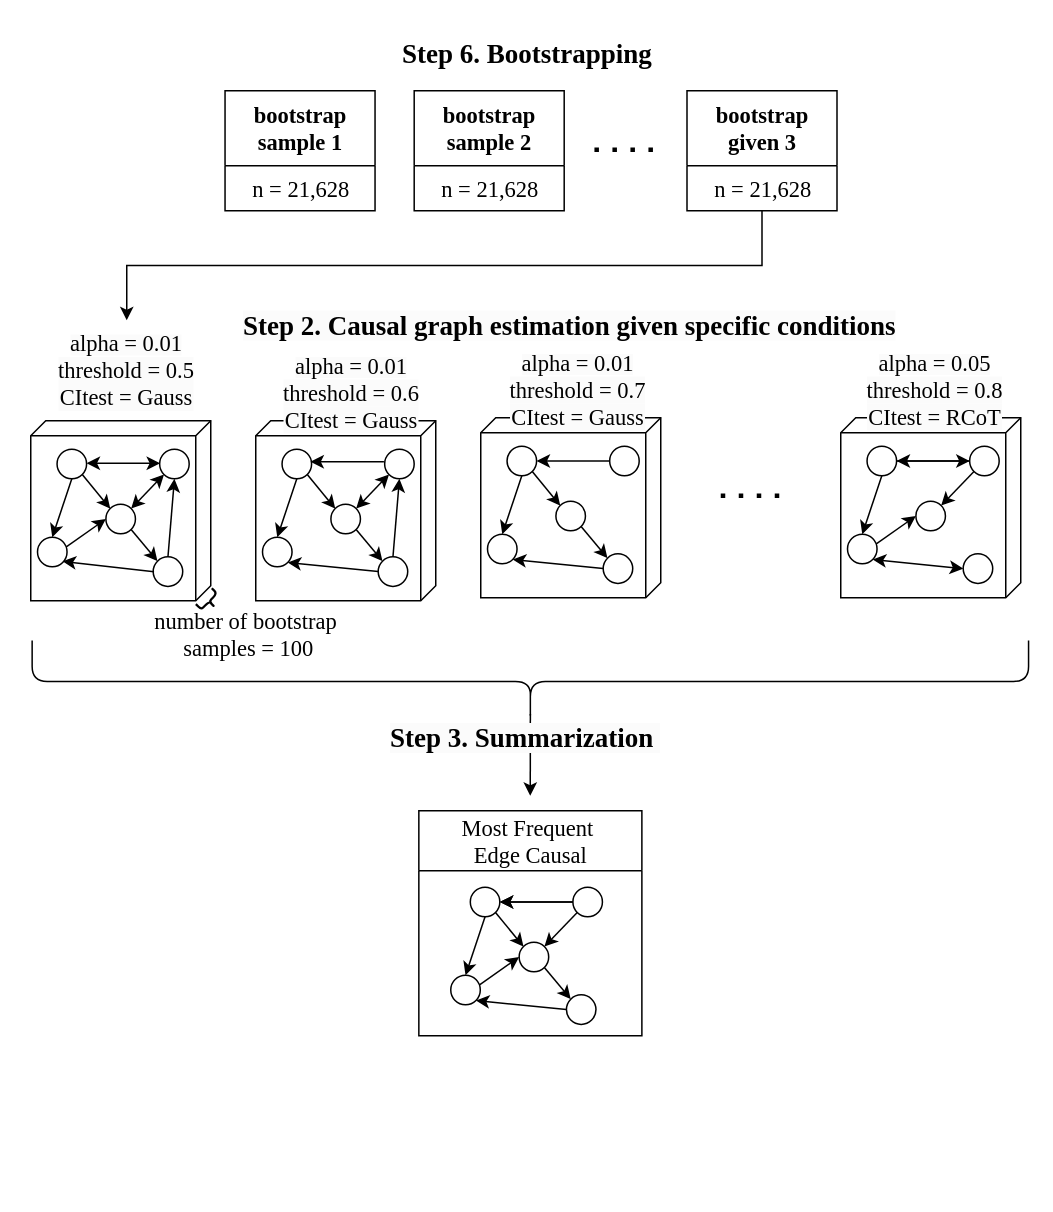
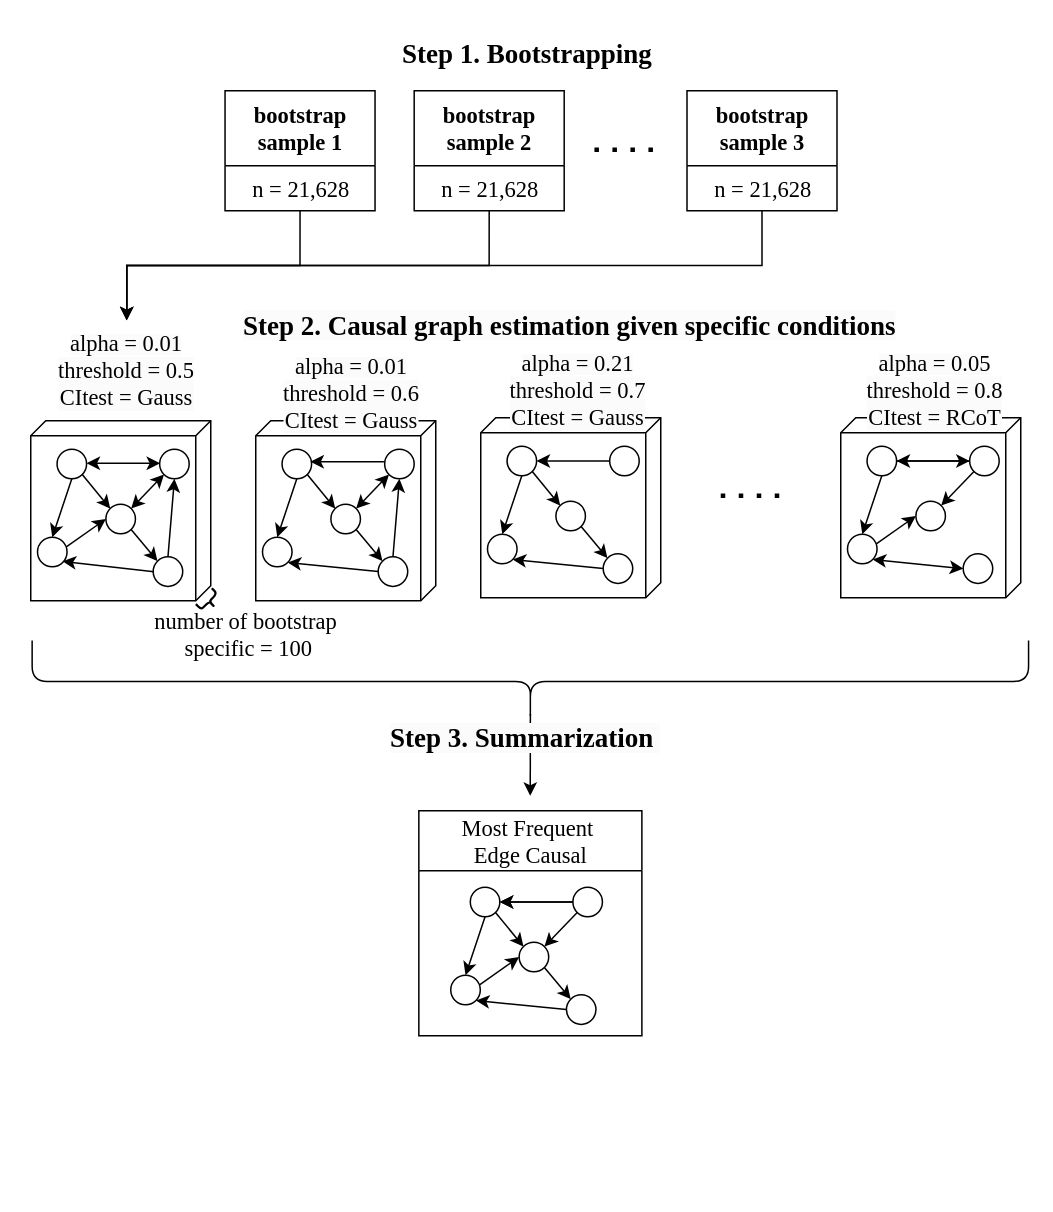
node "Step 6. Bootstrapping": label "Step 6. Bootstrapping" -> "Step 1. Bootstrapping"
node "bootstrap given 3": label "bootstrap given 3" -> "bootstrap sample 3"
edge "bootstrap sample 1" -> "alpha = 0.01 threshold = 0.5 CItest = Gauss": added
edge "bootstrap sample 2" -> "alpha = 0.01 threshold = 0.5 CItest = Gauss": added
node "alpha = 0.01 threshold = 0.7 CItest = Gauss": label "alpha = 0.01 threshold = 0.7 CItest = Gauss" -> "alpha = 0.21 threshold = 0.7 CItest = Gauss"
node "number of bootstrap samples = 100": label "number of bootstrap samples = 100" -> "number of bootstrap specific = 100"
